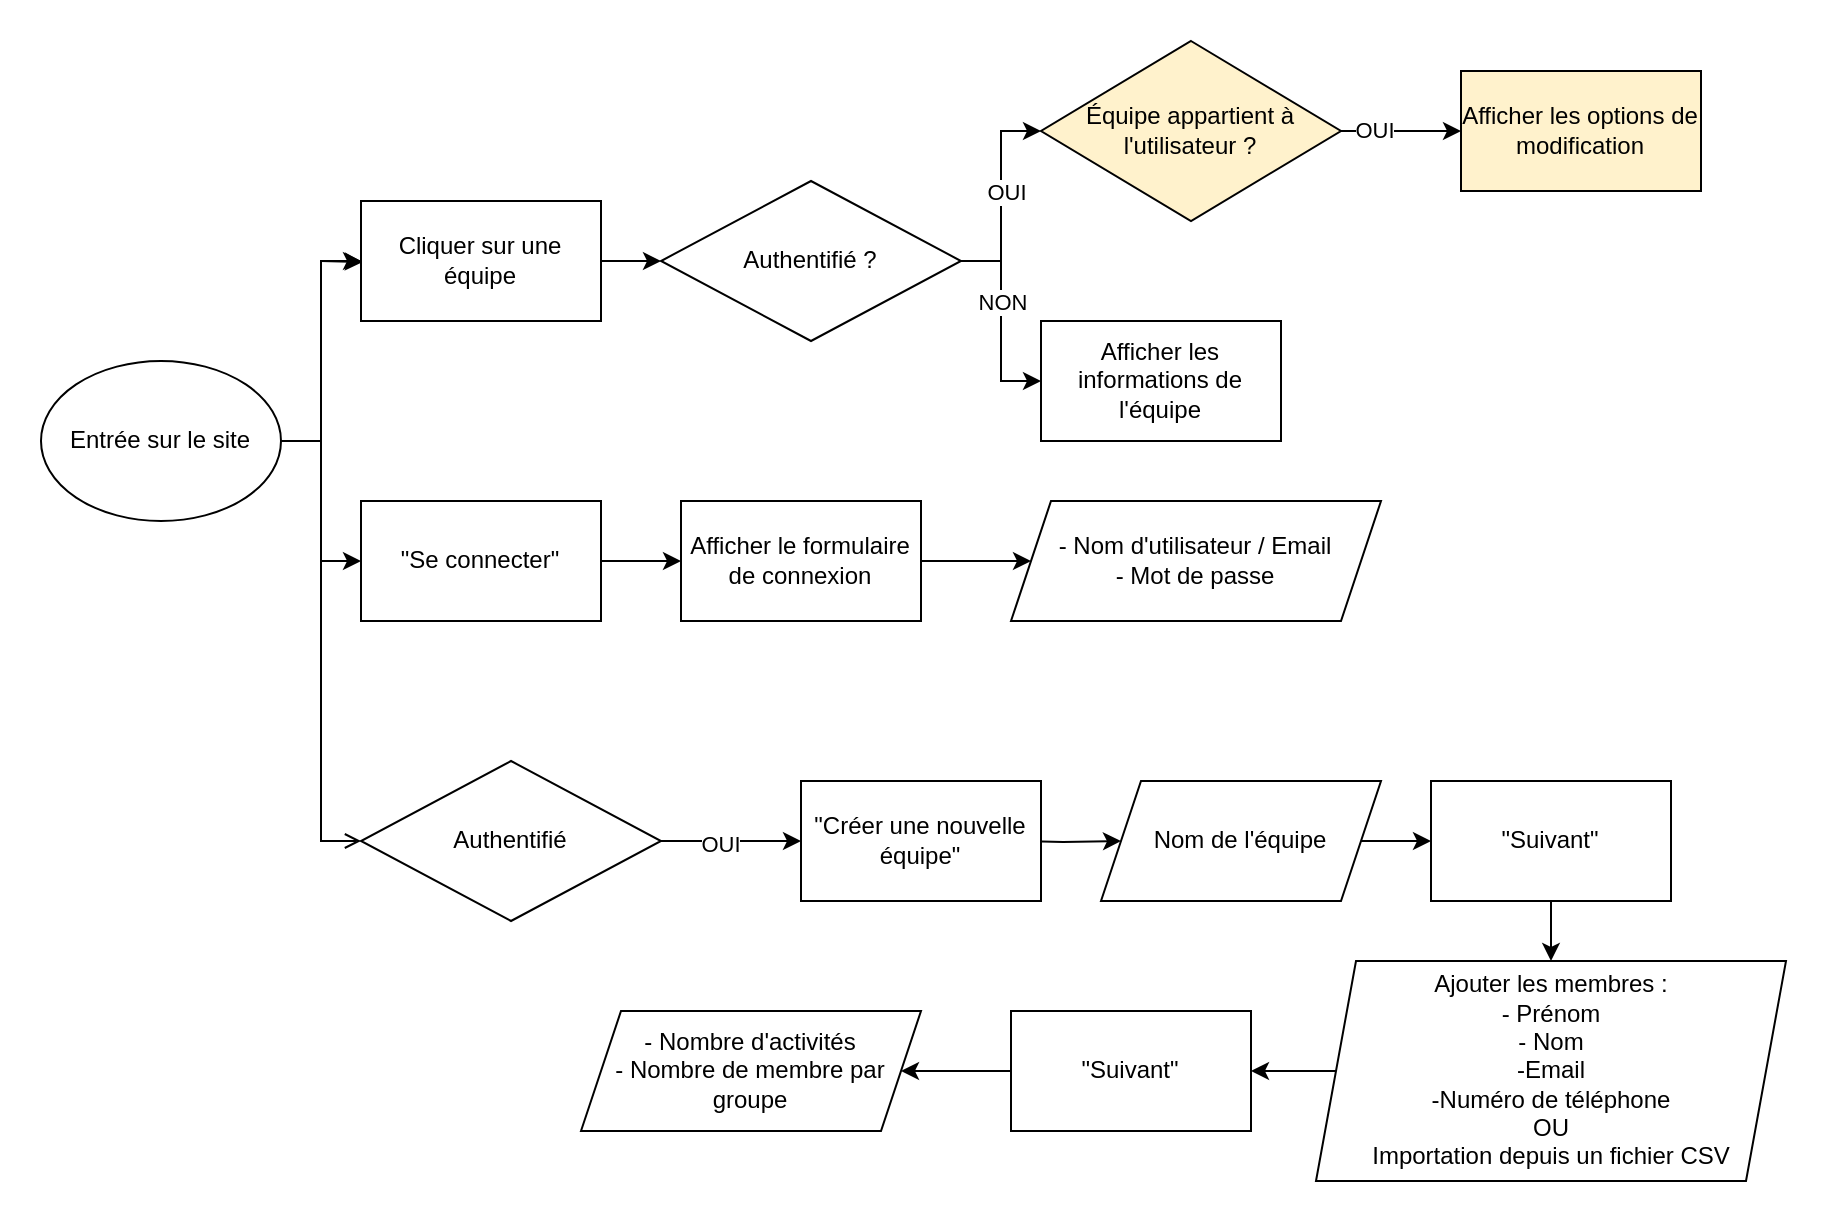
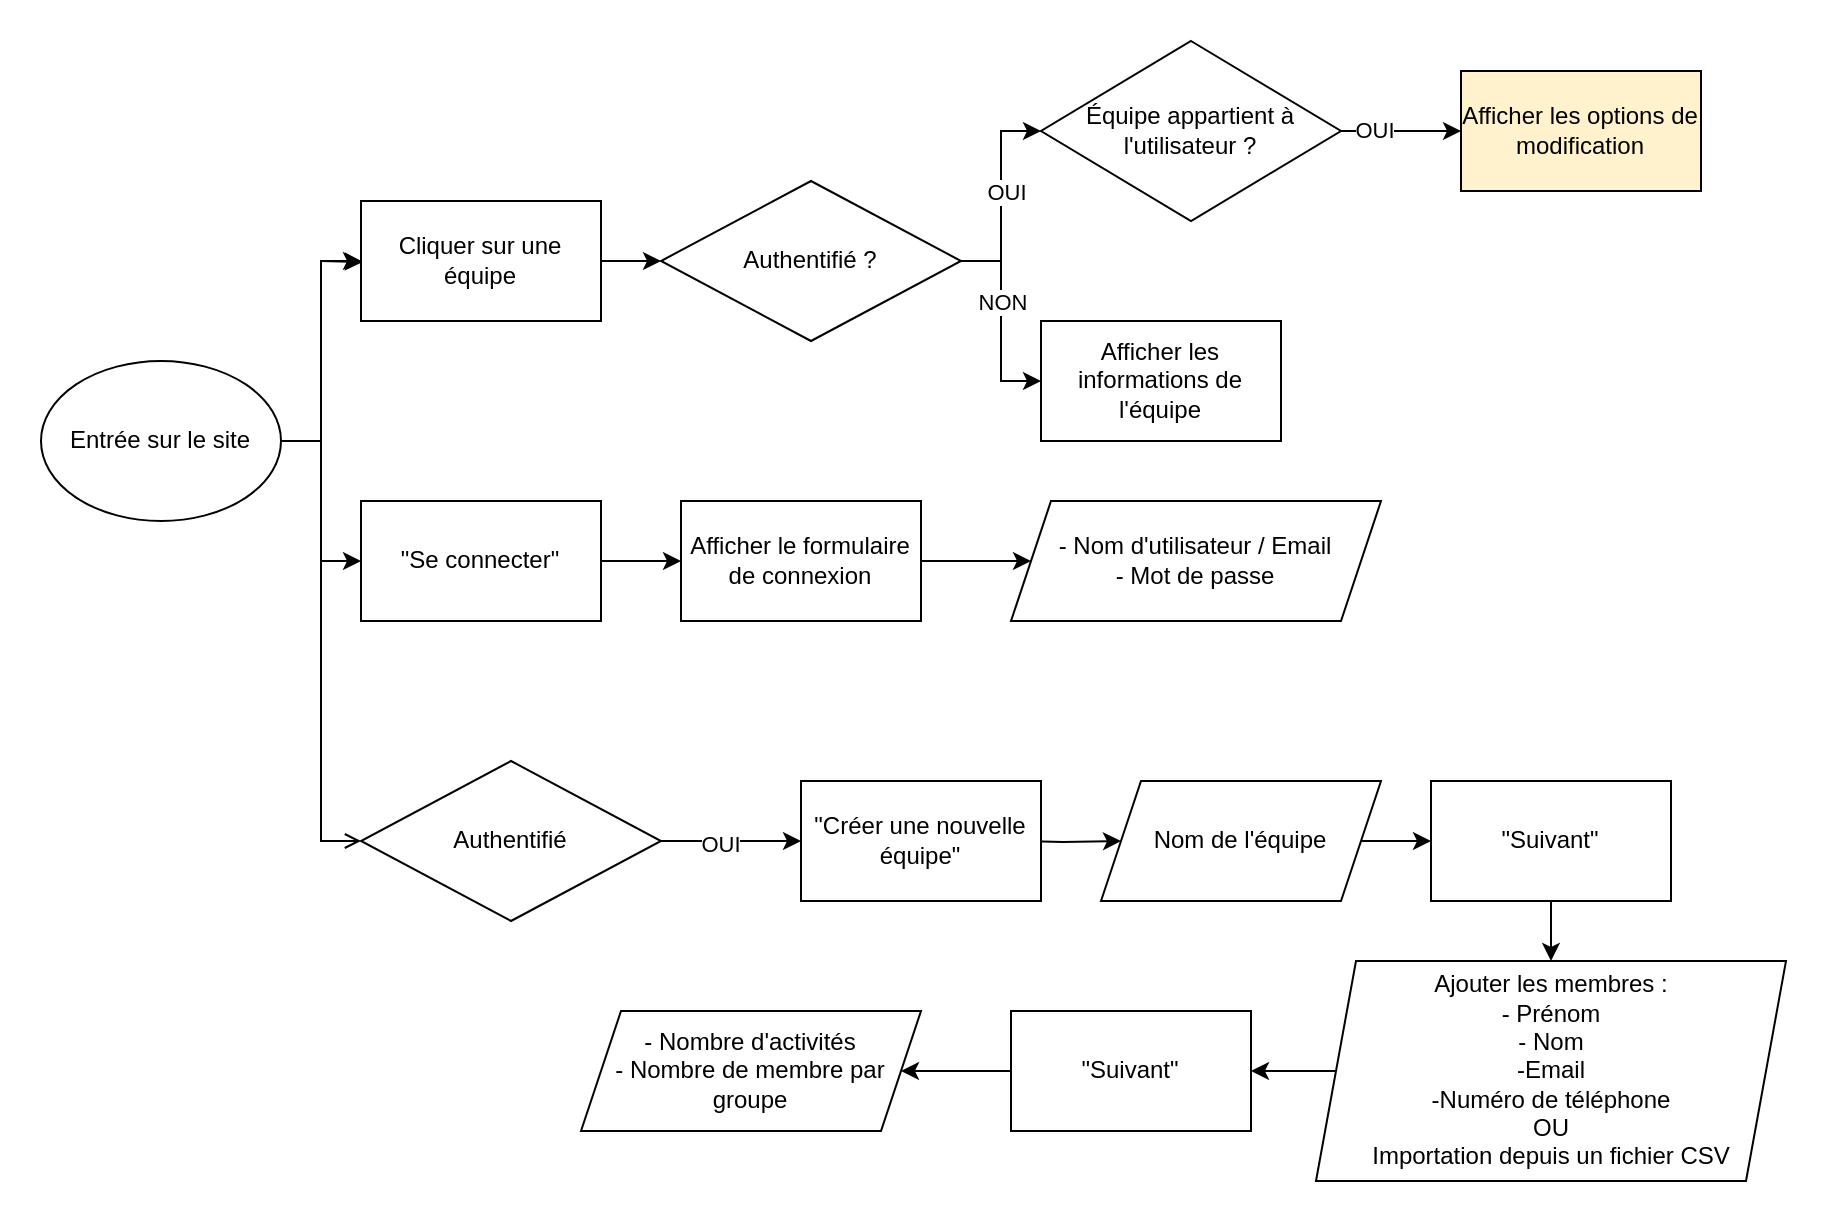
node "Équipe appartient à l'utilisateur ?": fillcolor #fff2cc -> #ffffff
